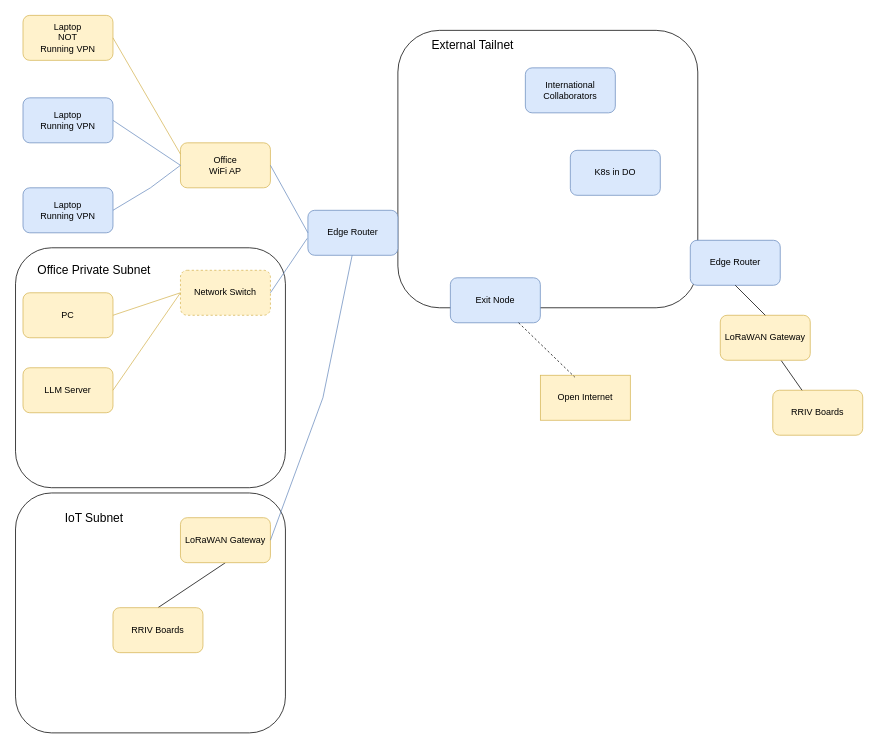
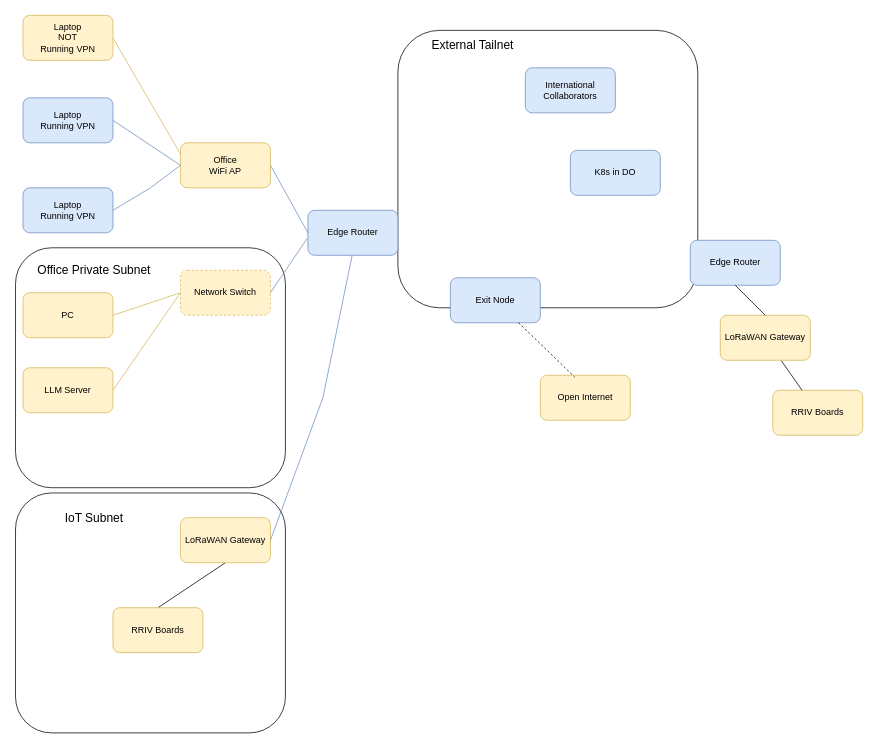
node "Open Internet": shape rectangle -> rounded rectangle
